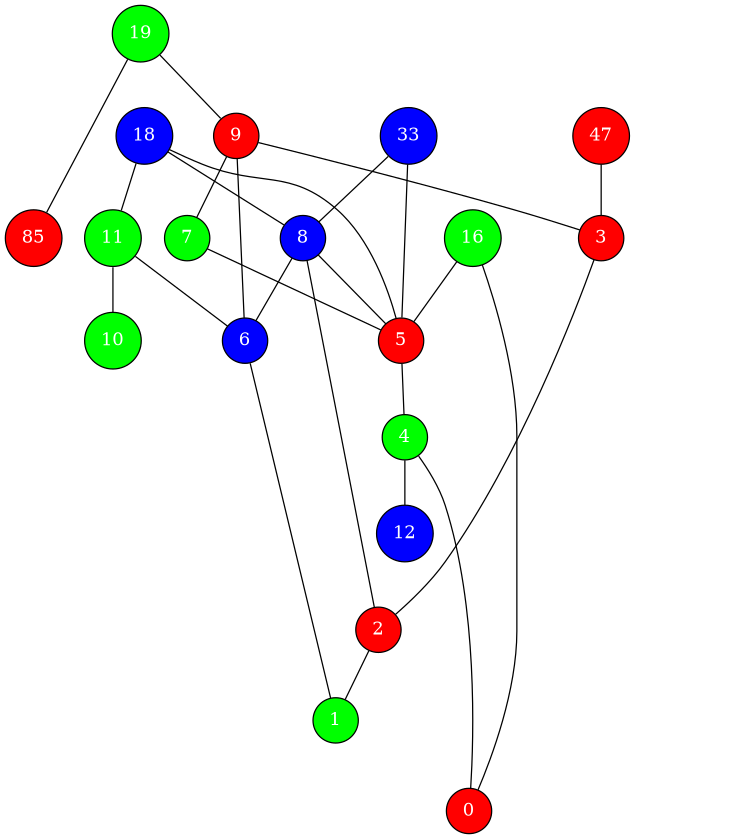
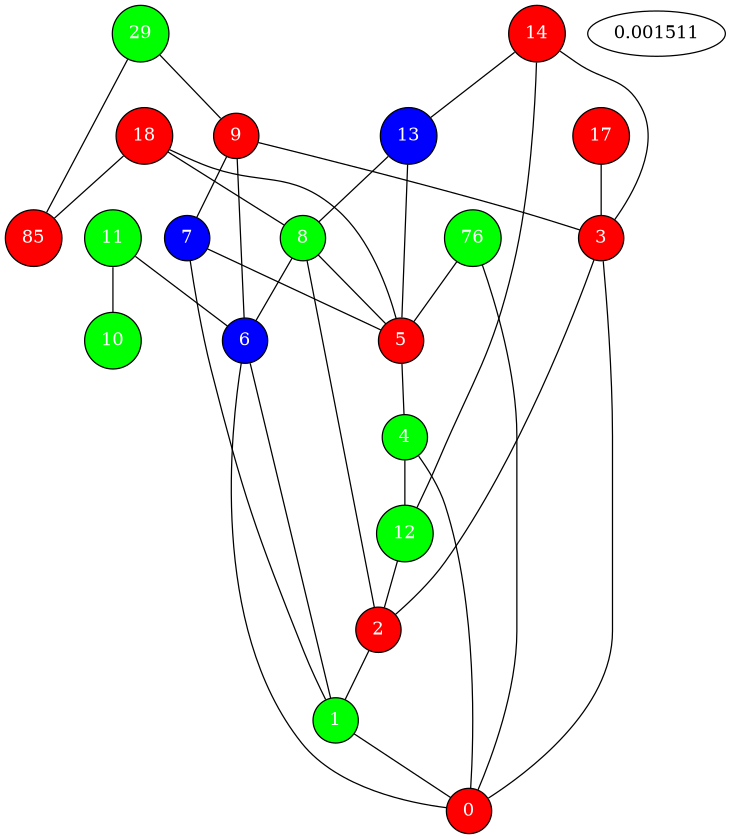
node "19": label "19" -> "29"
node "14": added
node "0.001511": added
node "18": fillcolor blue -> red
node "33": label "33" -> "13"
node "47": label "47" -> "17"
edge "18" -- "11": now "18" -- "85"
node "7": fillcolor green -> blue
node "8": fillcolor blue -> green
node "16": label "16" -> "76"
edge "7" -- "1": added
node "12": fillcolor blue -> green
edge "3" -- "0": added
edge "12" -- "2": added
edge "6" -- "0": added
edge "1" -- "0": added
